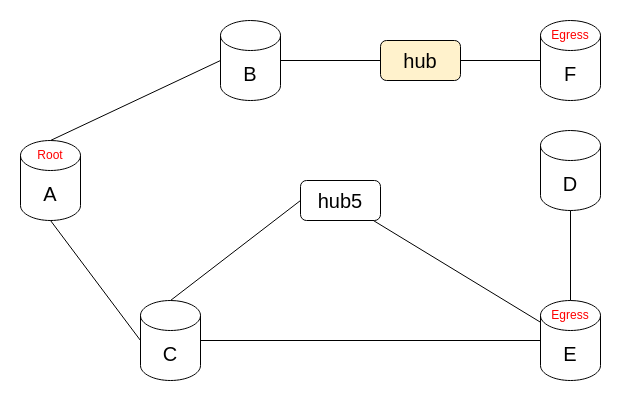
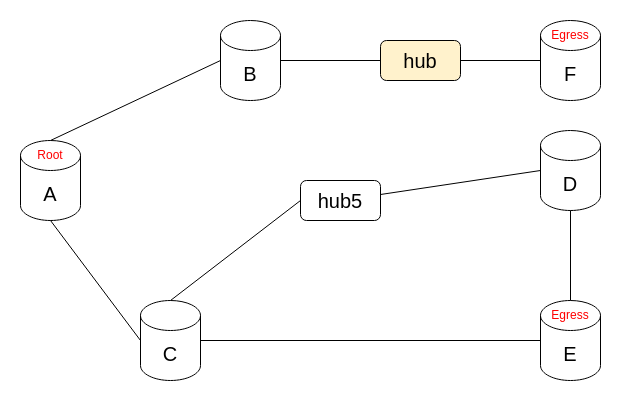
edge "hub5" -- "E": now "hub5" -- "D"
